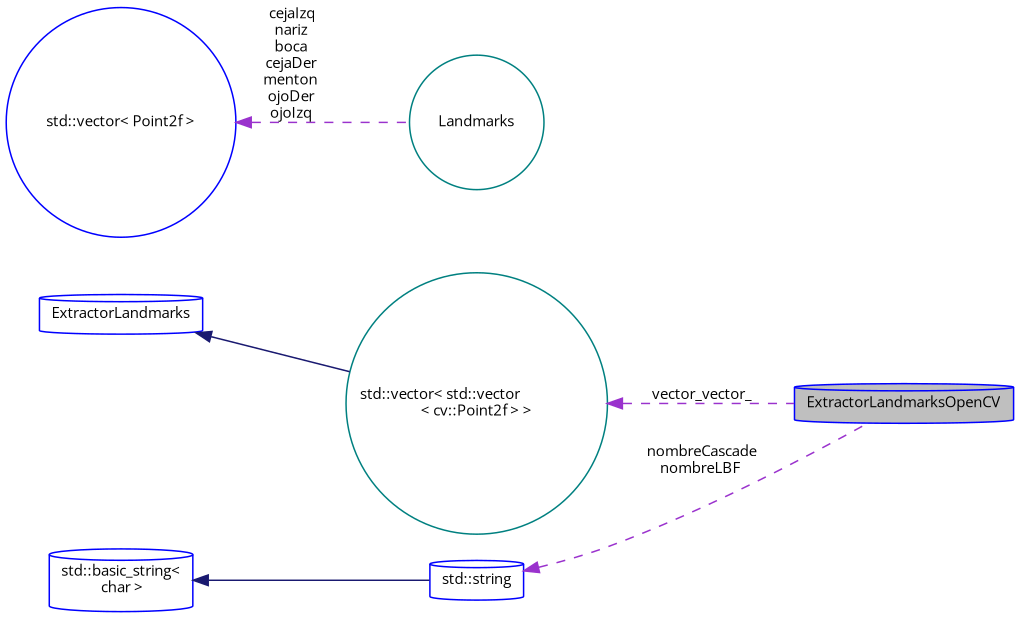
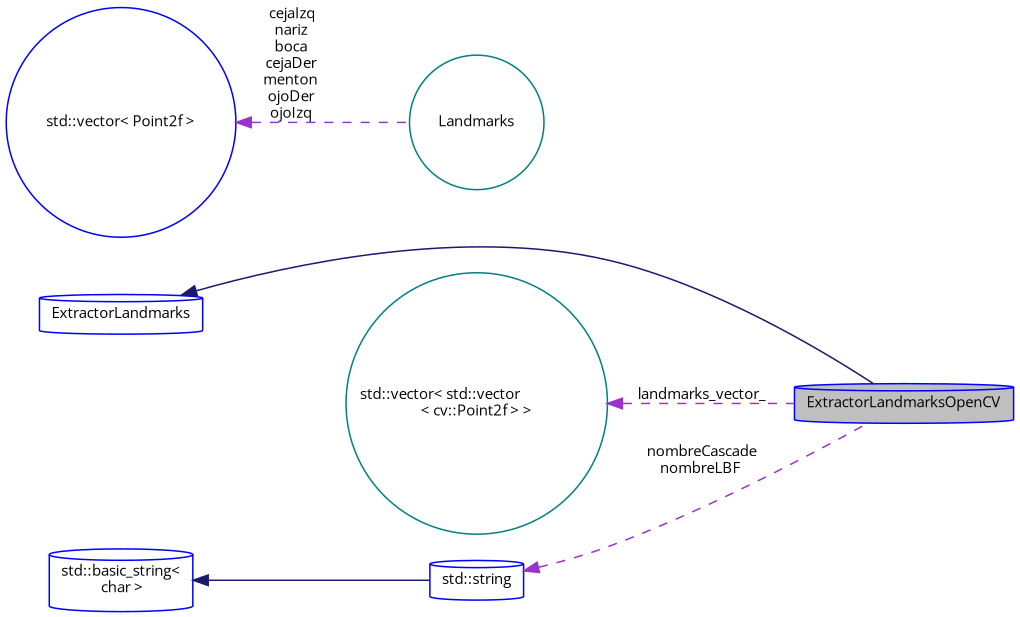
edge "std::vector< std::vector < cv::Point2f > >" -> "ExtractorLandmarks": now "ExtractorLandmarksOpenCV" -> "ExtractorLandmarks"
edge "ExtractorLandmarksOpenCV" -> "std::vector< std::vector < cv::Point2f > >": label " vector_vector_" -> " landmarks_vector_"
